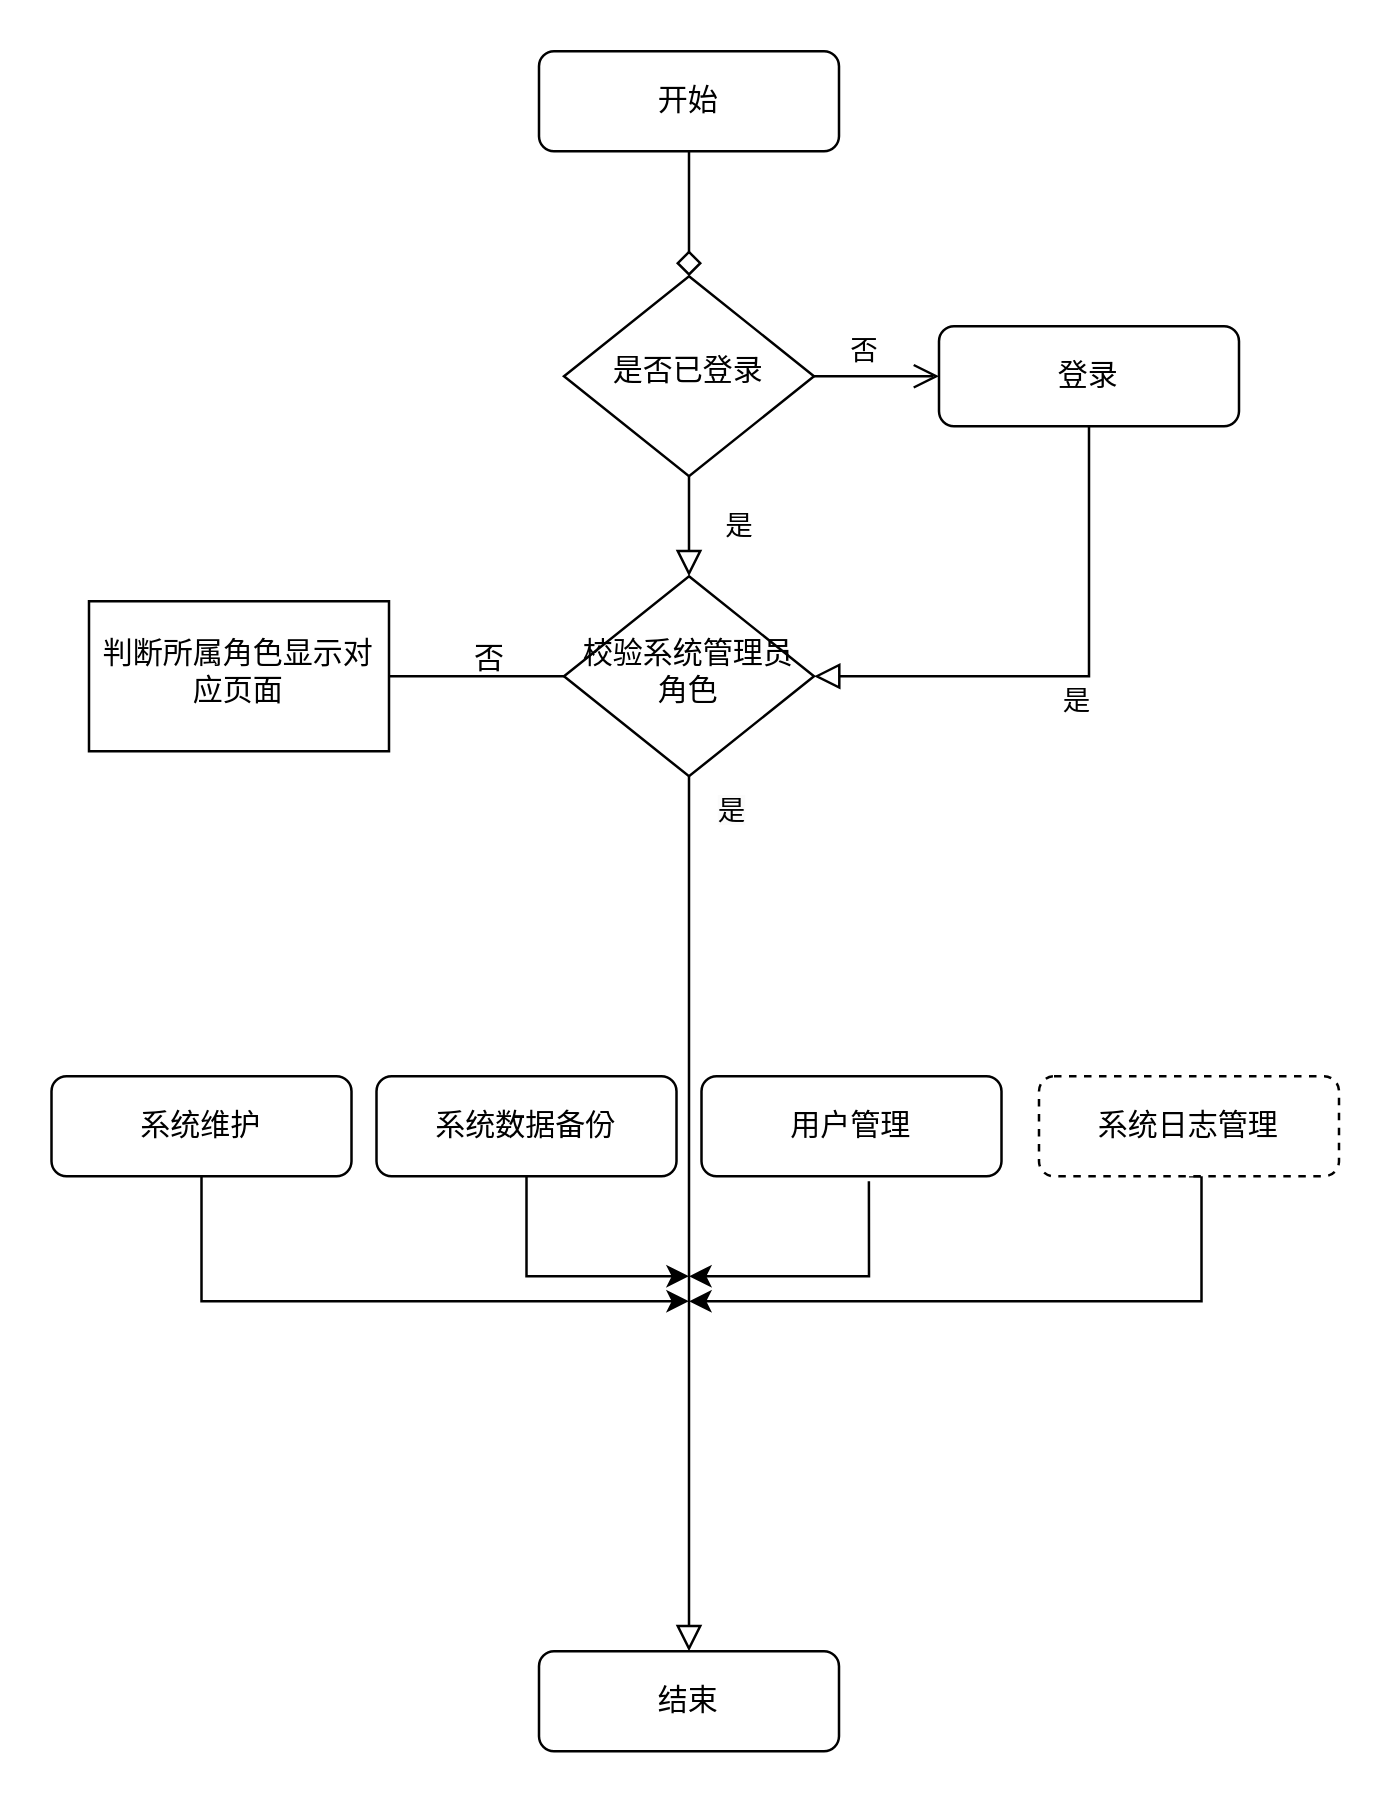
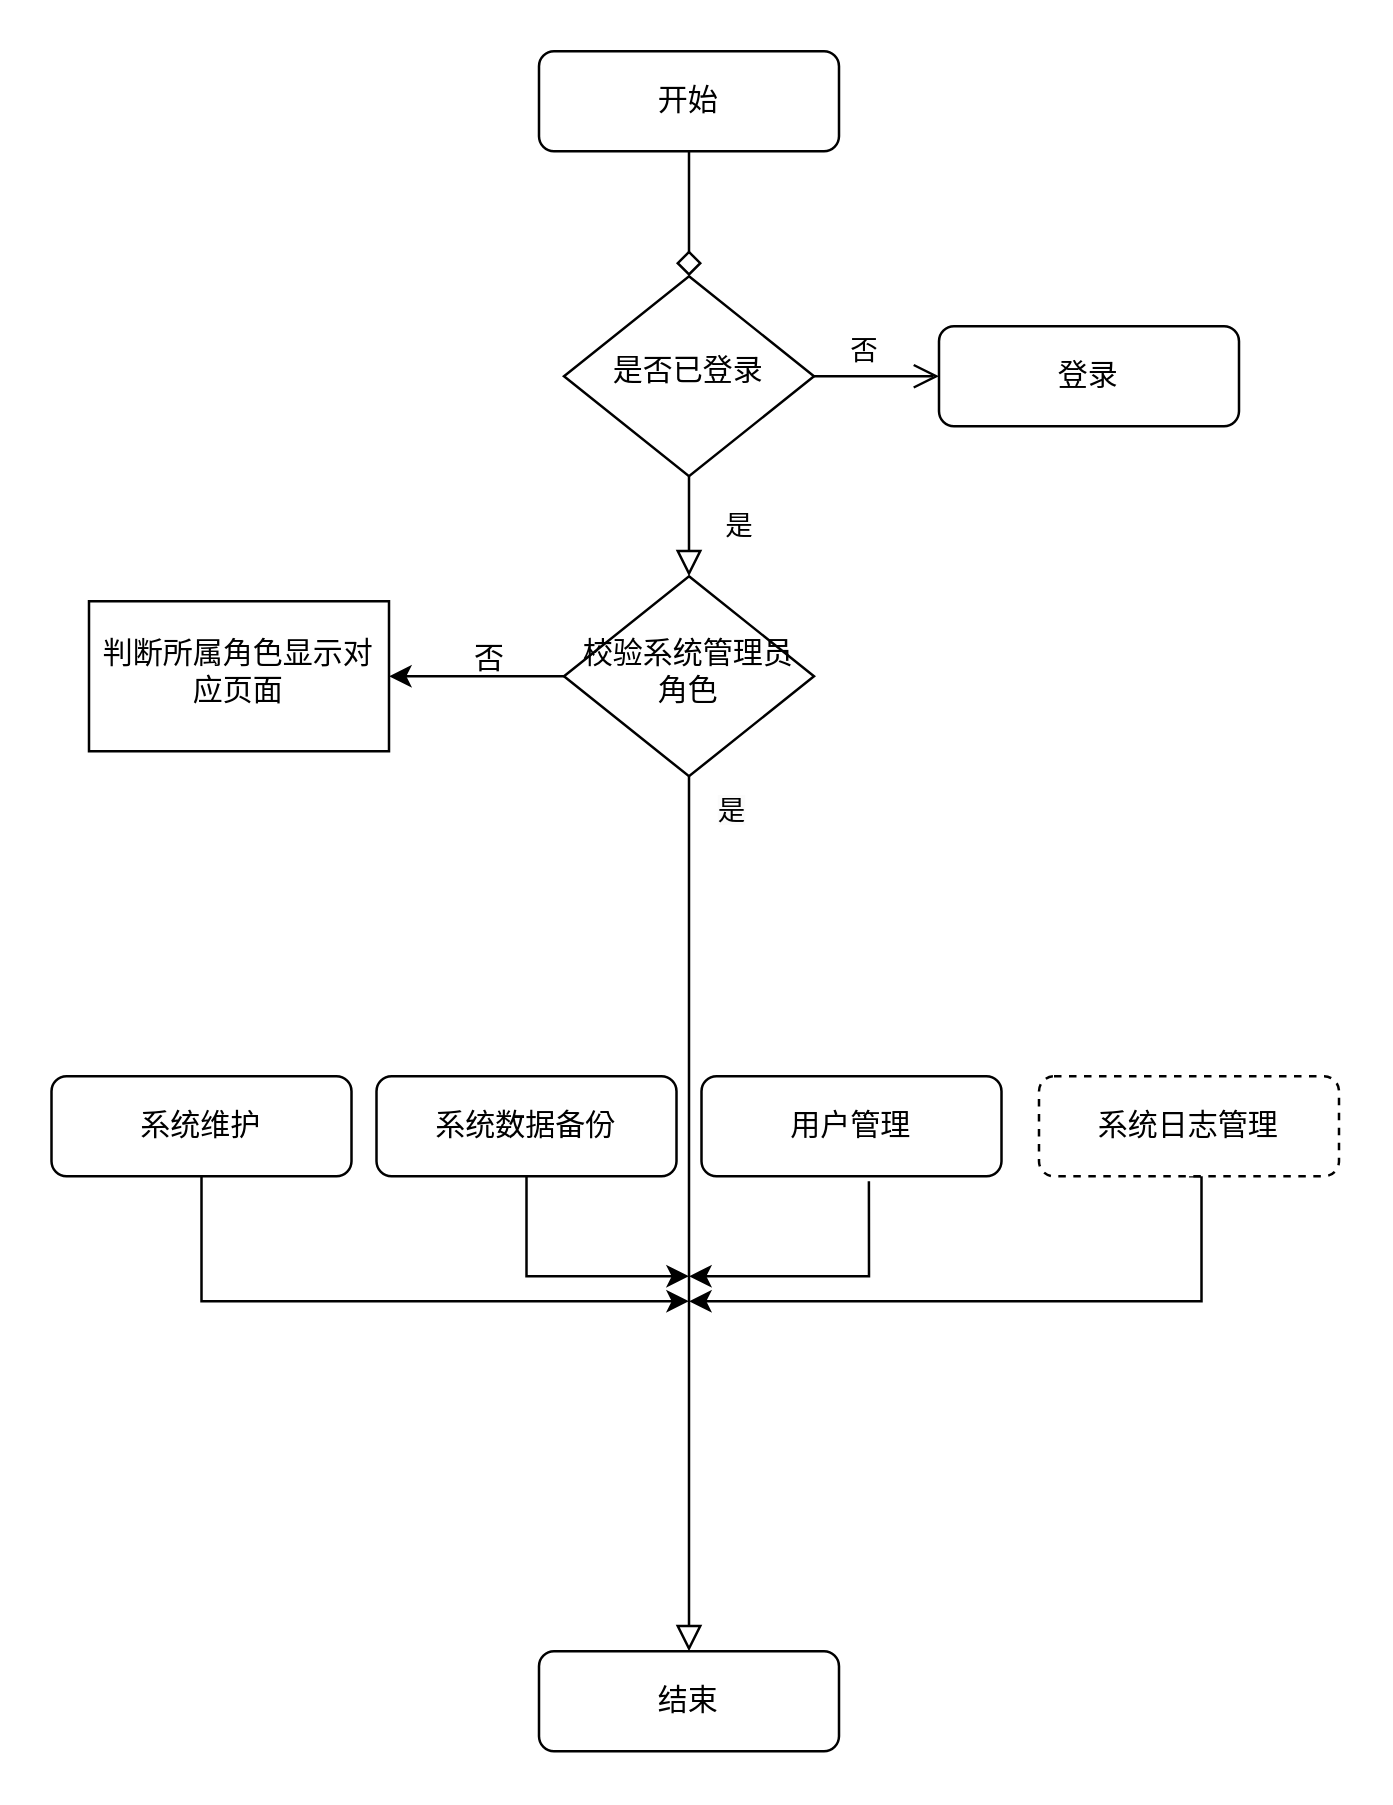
edge "登录" -> "校验系统管理员角色": removed, label "是"
edge "判断所属角色显示对应页面" -- "校验系统管理员角色": arrowhead none -> classic
